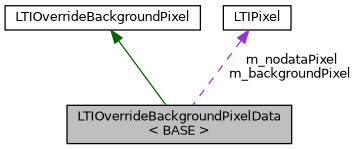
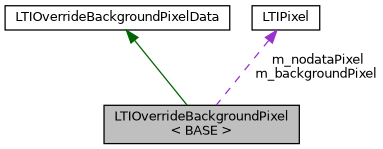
node "LTIOverrideBackgroundPixel": label "LTIOverrideBackgroundPixel" -> "LTIOverrideBackgroundPixelData"
node "LTIOverrideBackgroundPixelData < BASE >": label "LTIOverrideBackgroundPixelData < BASE >" -> "LTIOverrideBackgroundPixel < BASE >"
